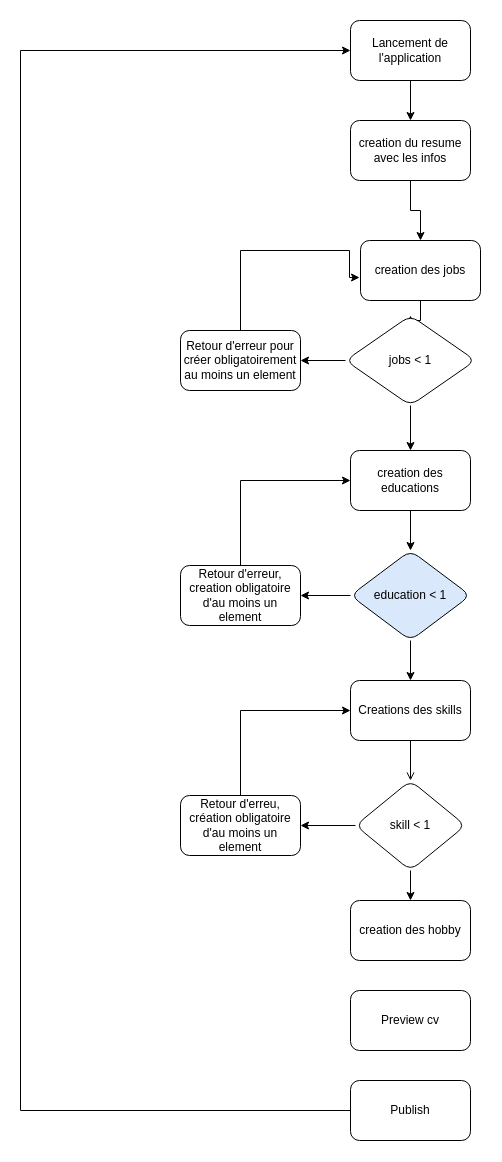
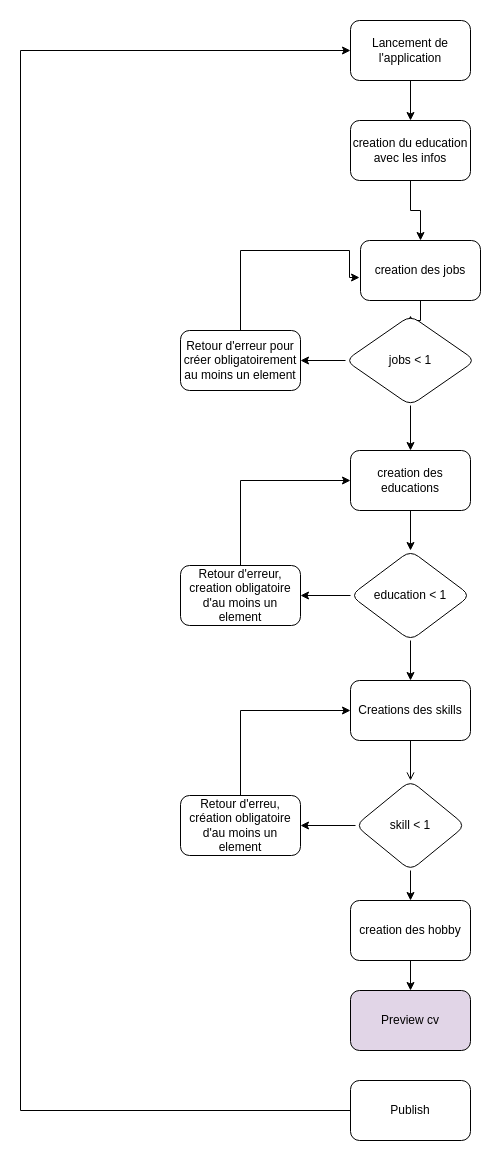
node "creation du resume avec les infos": label "creation du resume avec les infos" -> "creation du education avec les infos"
node "education < 1": fillcolor #dae8fc -> #ffffff
edge "creation des hobby" -> "Preview cv": added
node "Preview cv": fillcolor #ffffff -> #e1d5e7
